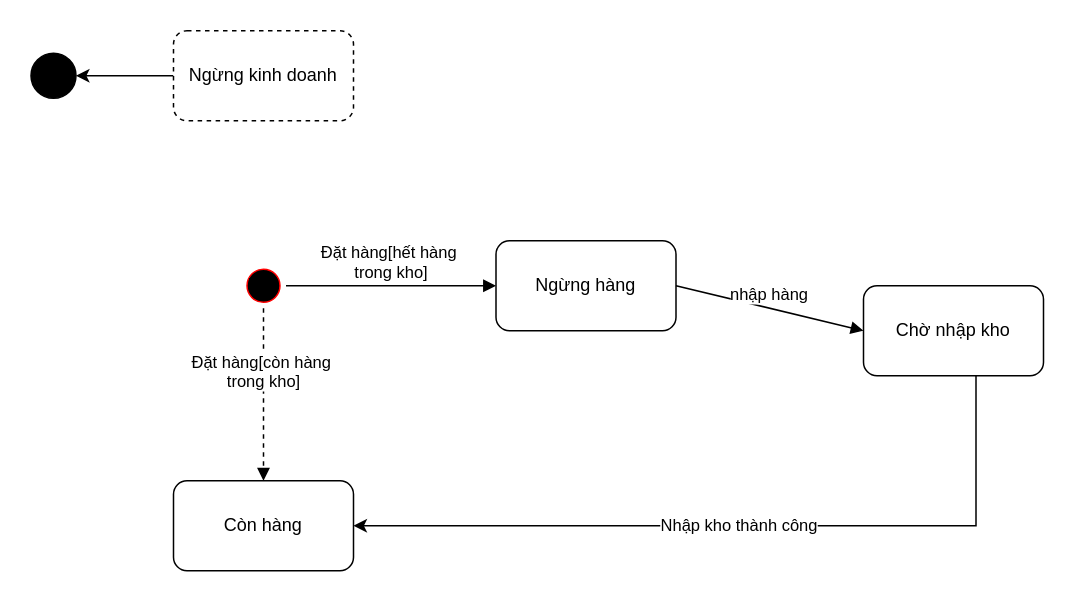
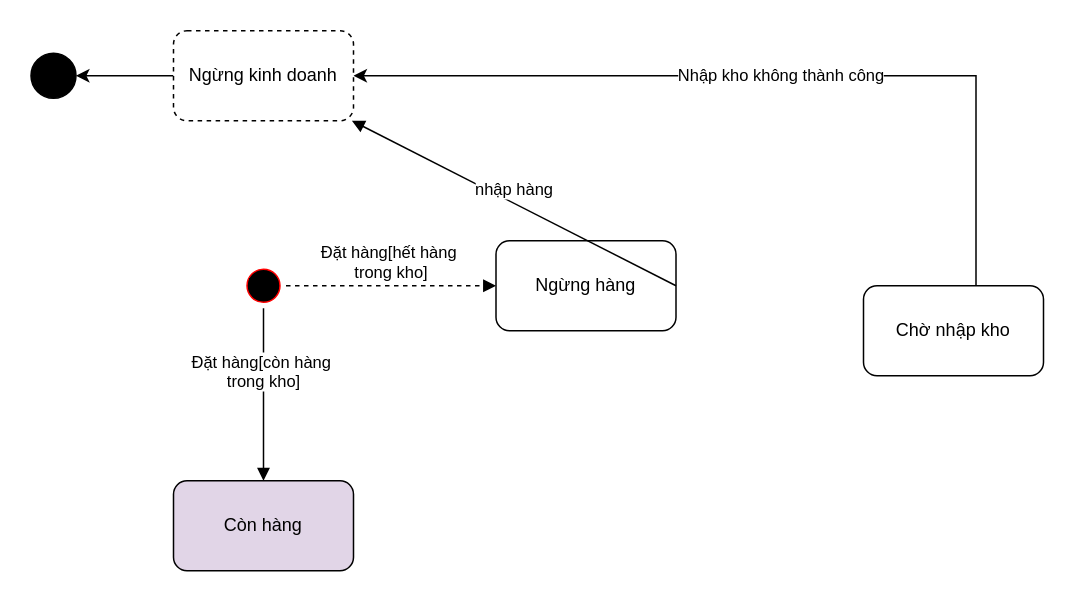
edge "Chờ nhập kho" -> "Ngừng kinh doanh": added, label "Nhập kho không thành công"
edge "Bắt" -> "Ngừng hàng": style solid -> dashed
edge "Ngừng hàng" -> "Chờ nhập kho": now "Ngừng hàng" -> "Ngừng kinh doanh"
edge "Bắt" -> "Còn hàng": style dashed -> solid
node "Còn hàng": fillcolor #ffffff -> #e1d5e7
edge "Chờ nhập kho" -> "Còn hàng": removed, label "Nhập kho thành công"
